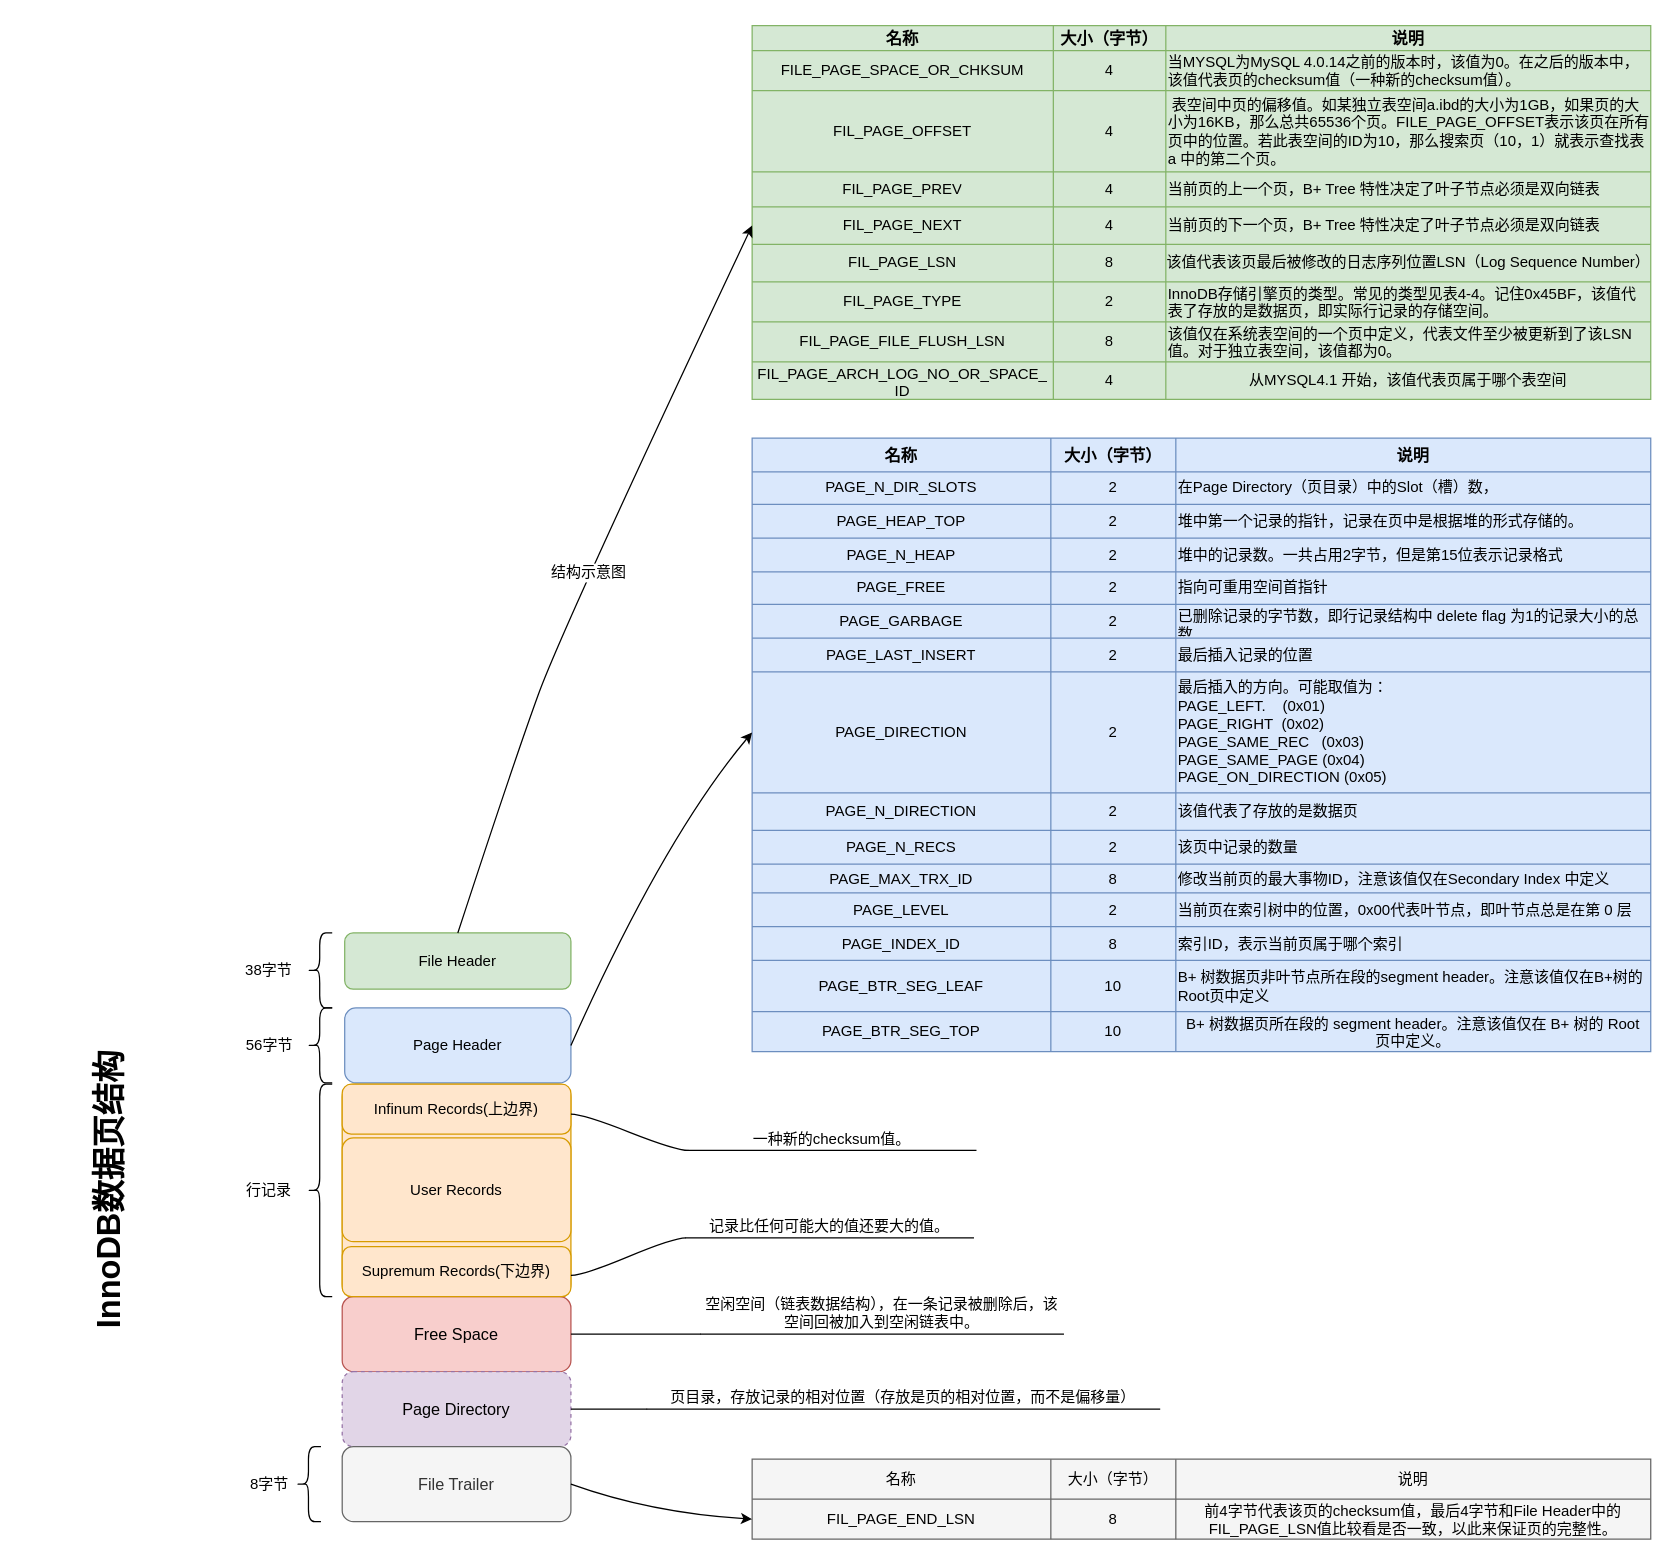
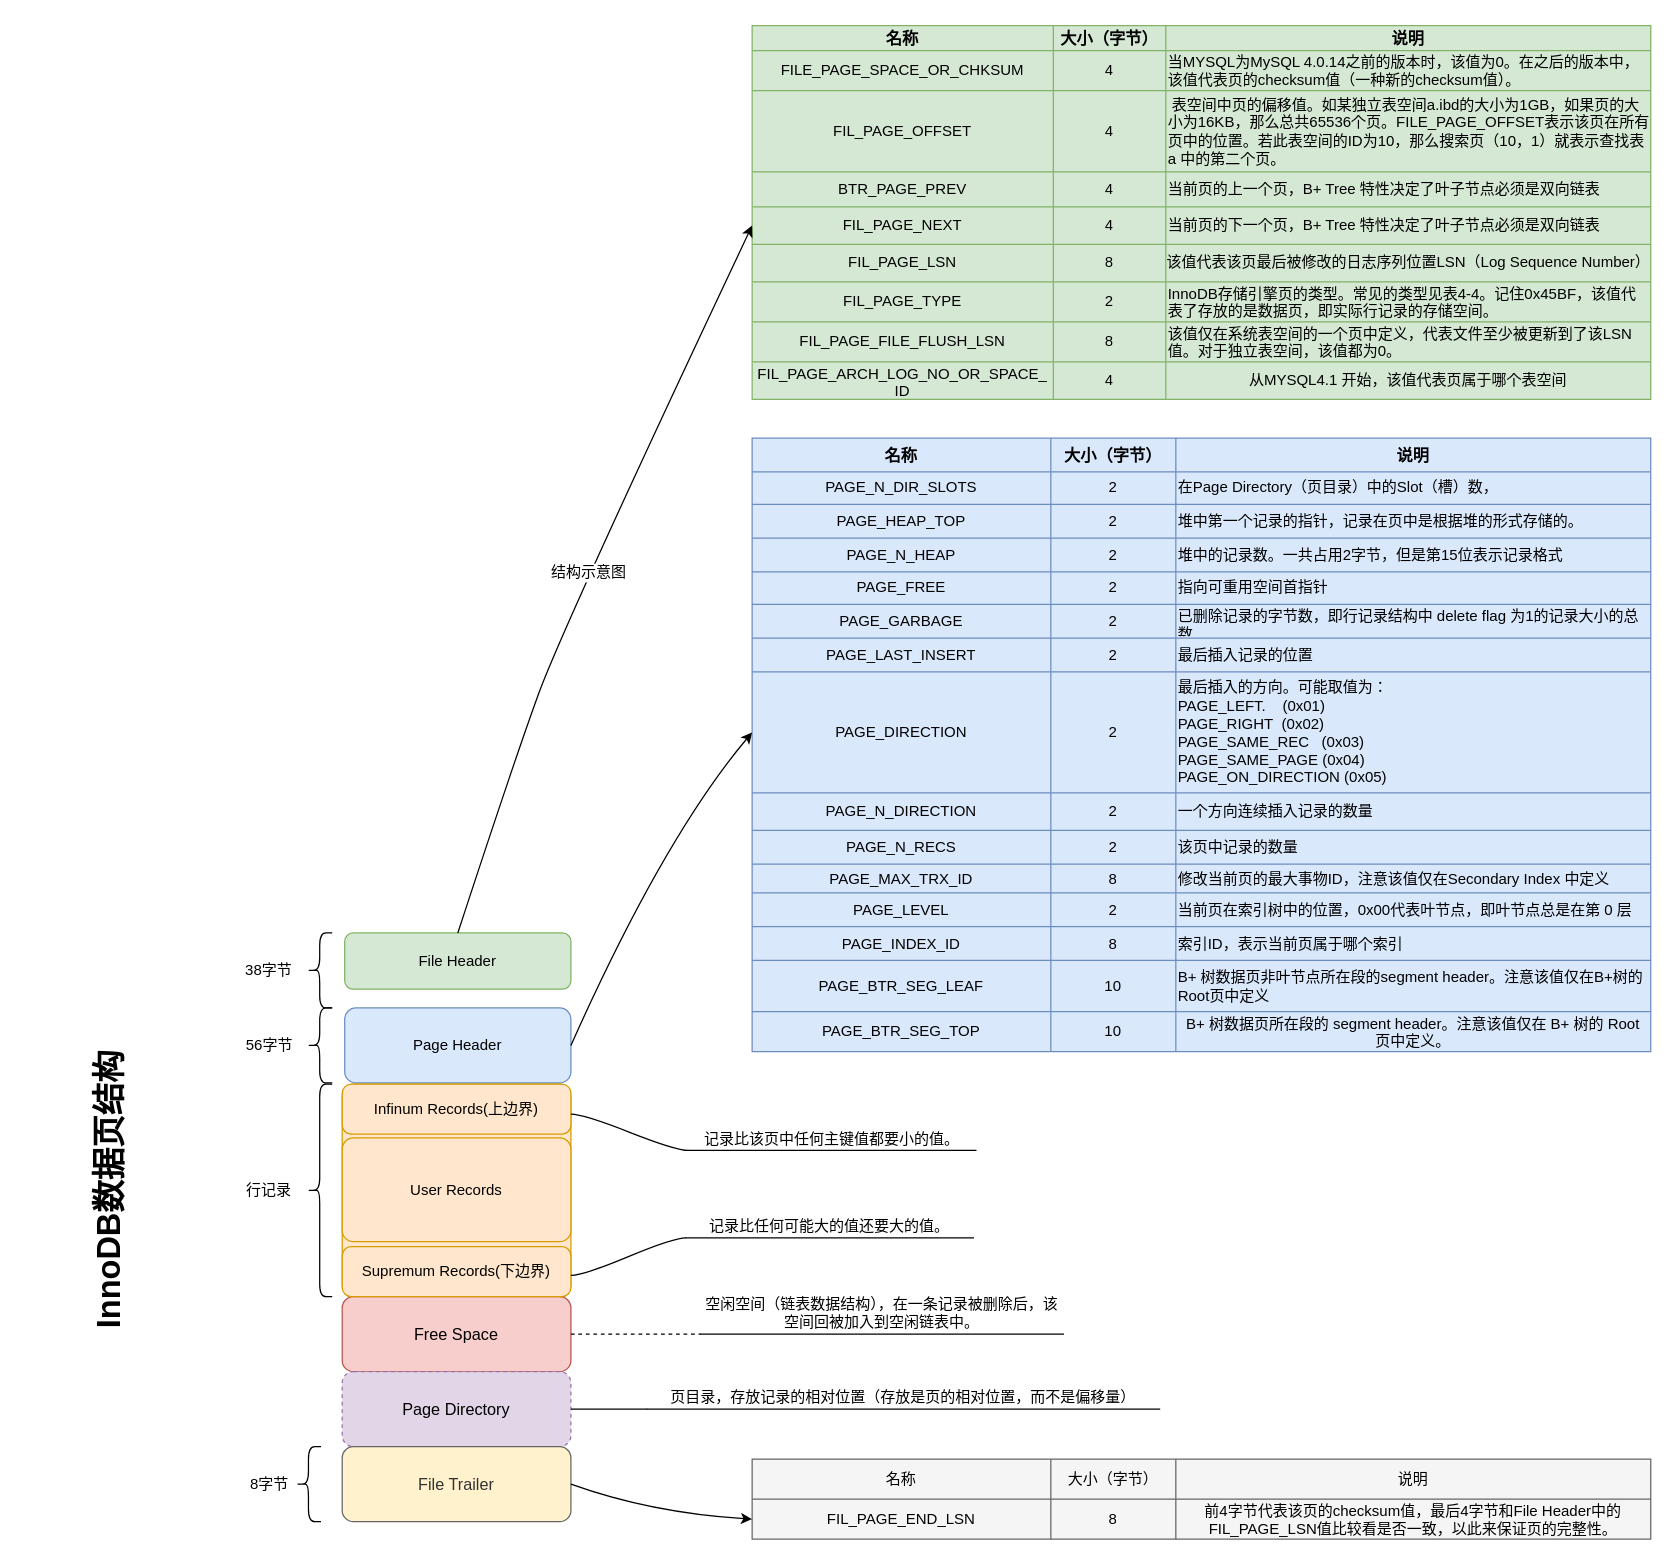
node "FIL_PAGE_PREV": label "FIL_PAGE_PREV" -> "BTR_PAGE_PREV"
node "该值代表了存放的是数据页": label "该值代表了存放的是数据页" -> "一个方向连续插入记录的数量"
node "一种新的checksum值。": label "一种新的checksum值。" -> "记录比该页中任何主键值都要小的值。"
edge "空闲空间（链表数据结构），在一条记录被删除后，该空间回被加入到空闲链表中。" -- "Free Space": style solid -> dashed
node "File Trailer": fillcolor #f5f5f5 -> #fff2cc
